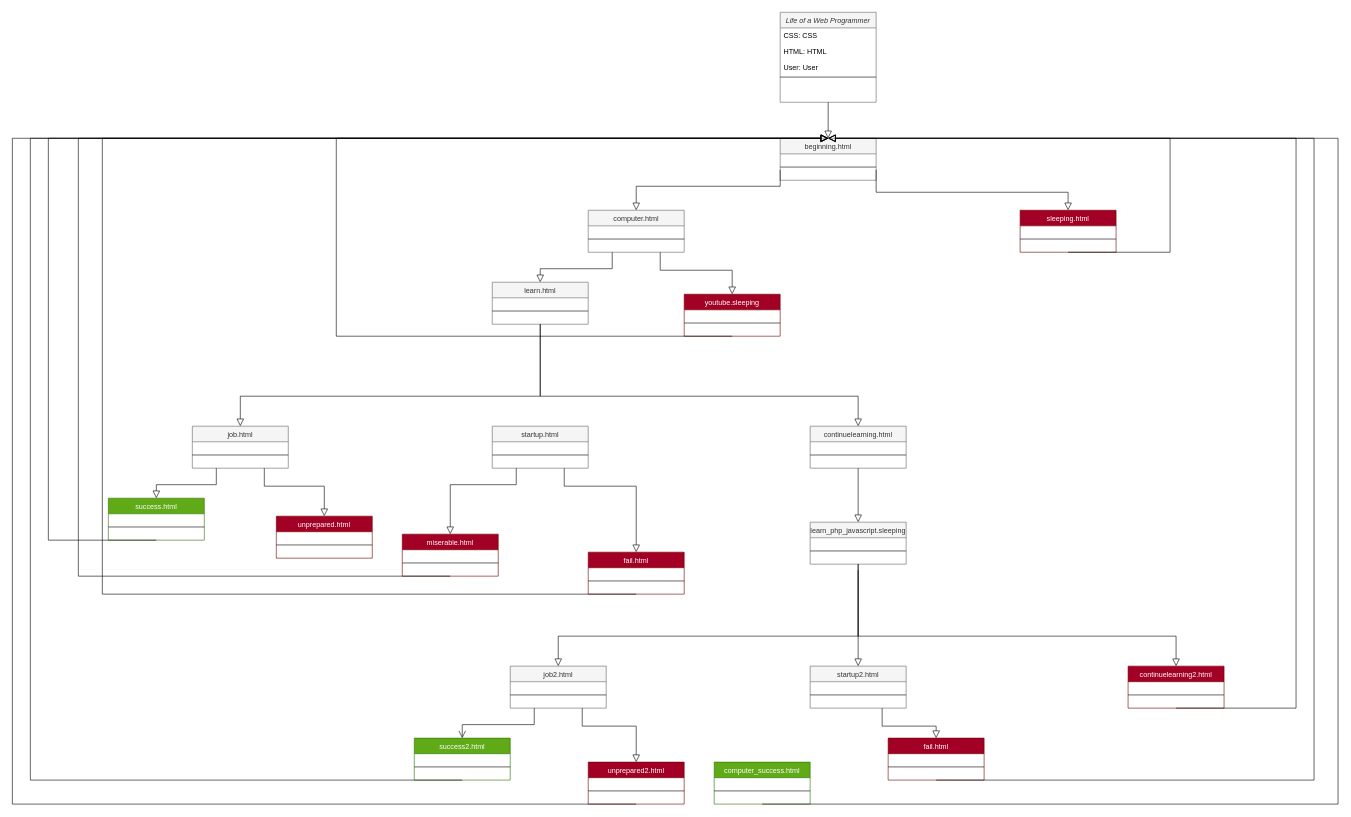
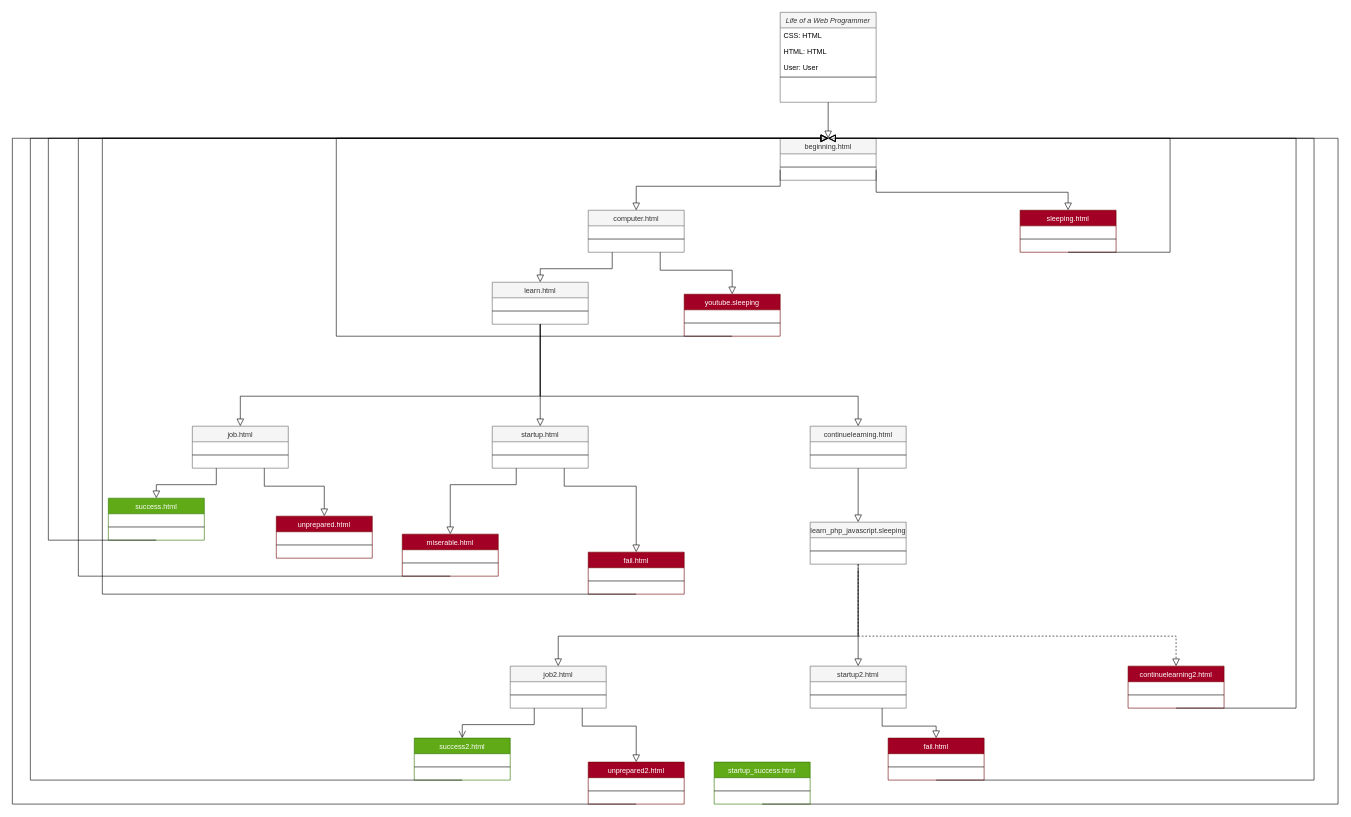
node "CSS: CSS": label "CSS: CSS" -> "CSS: HTML"
edge "learn.html" -> "startup.html": added
edge "learn_php_javascript.sleeping" -> "continuelearning2.html": style solid -> dashed
node "computer_success.html": label "computer_success.html" -> "startup_success.html"
